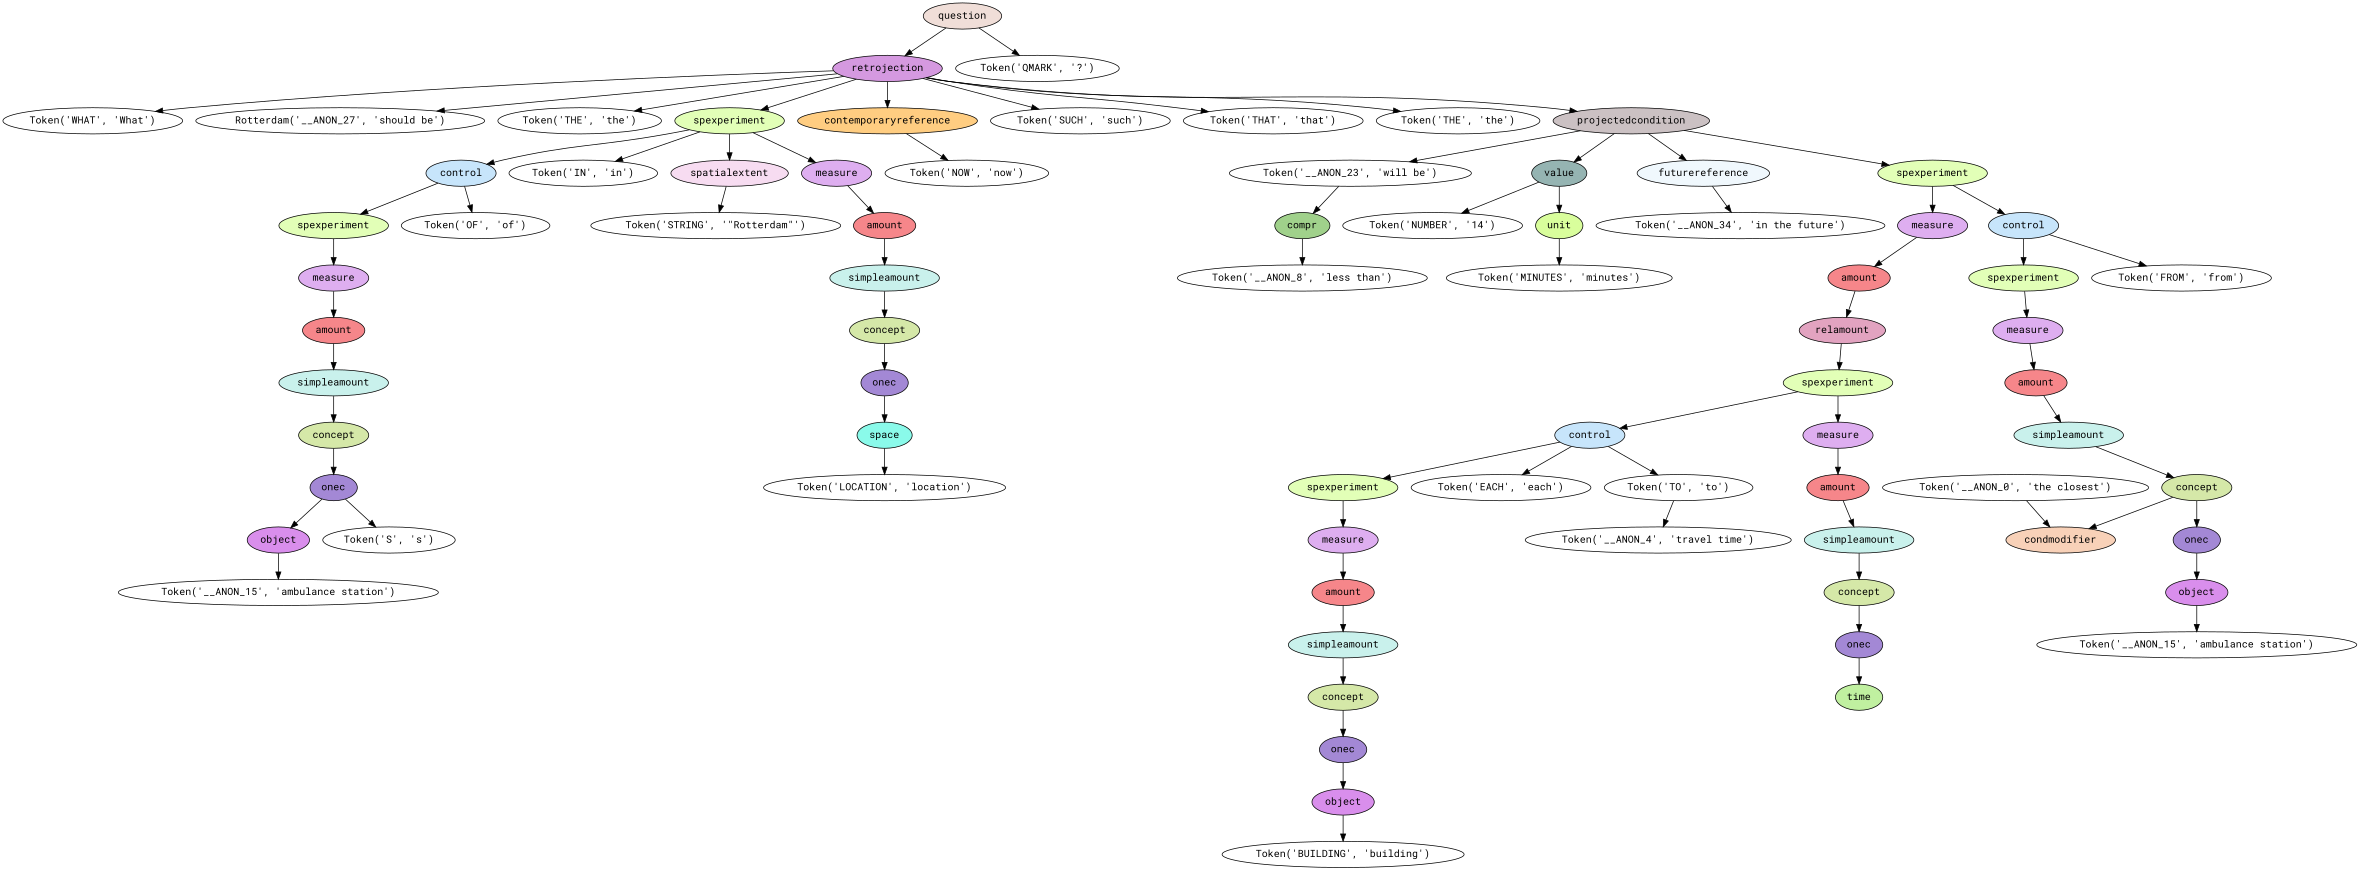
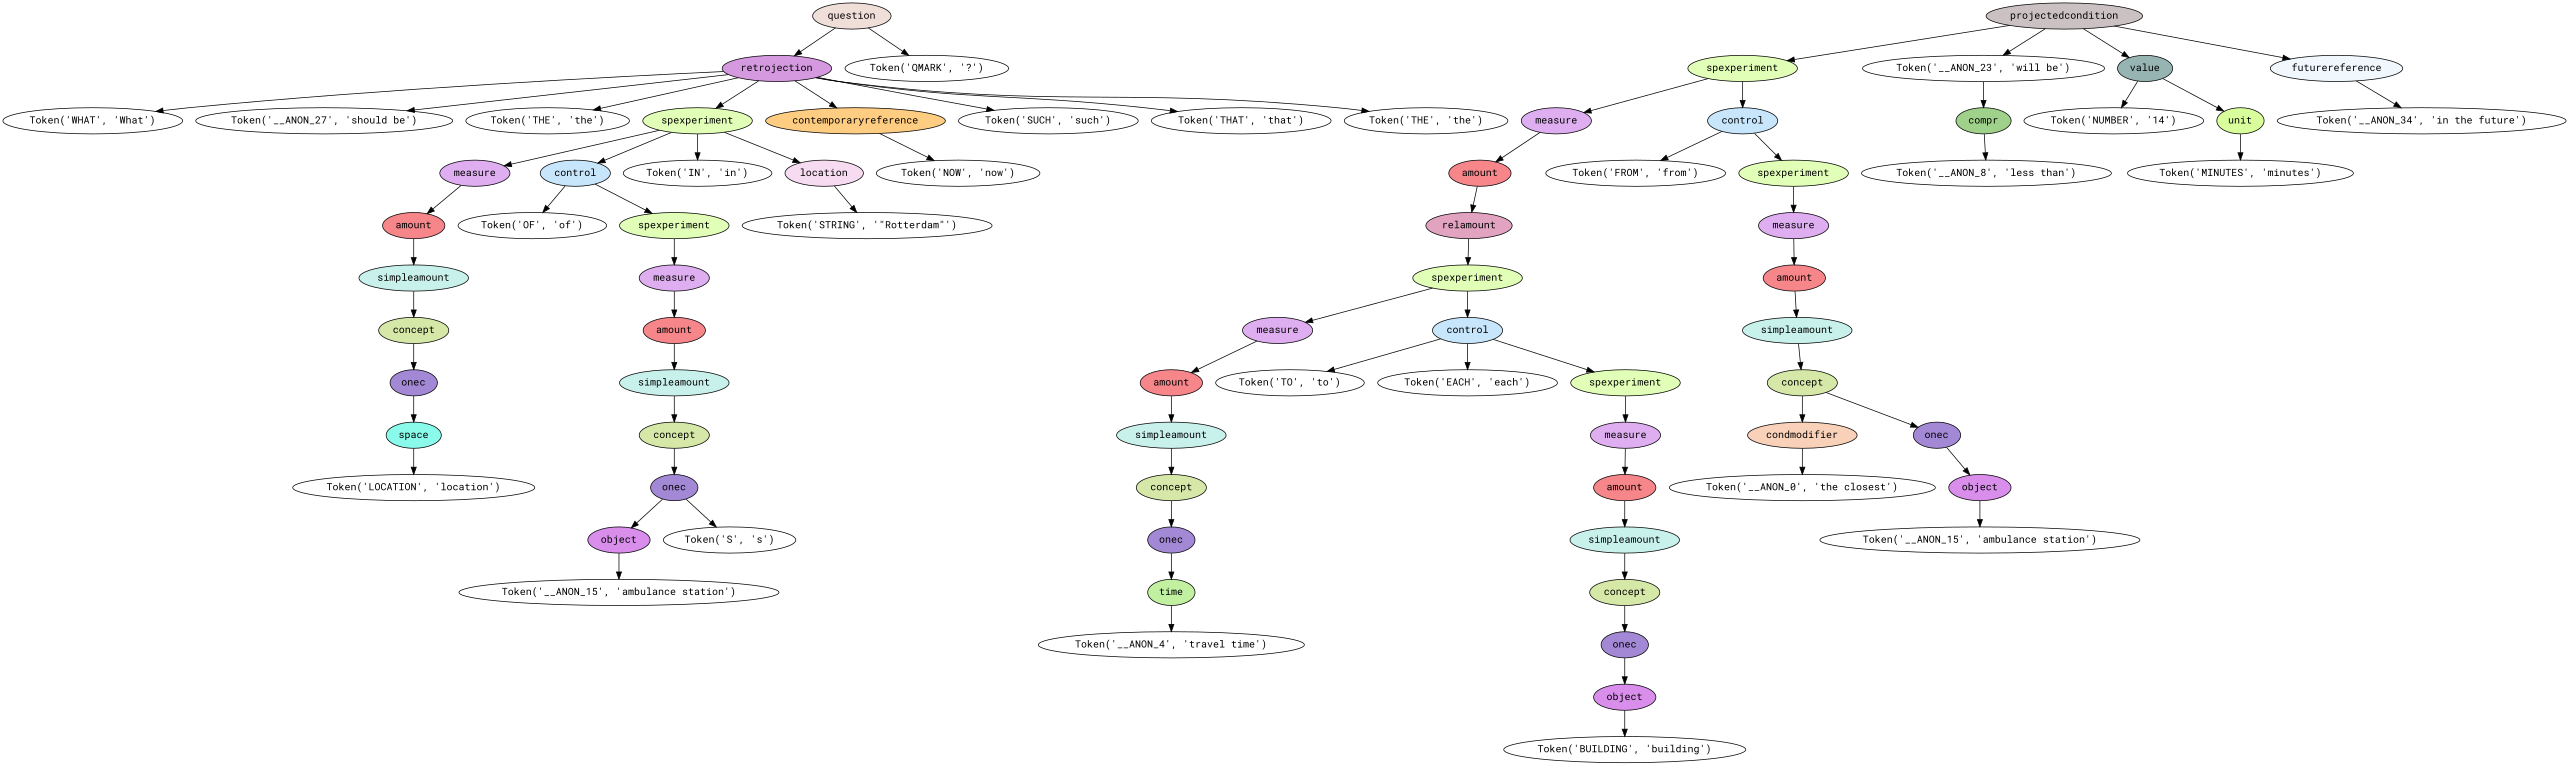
edge "retrojection" -> "projectedcondition": removed
node "Rotterdam('__ANON_27', 'should be')": label "Rotterdam('__ANON_27', 'should be')" -> "Token('__ANON_27', 'should be')"
node "spatialextent": label "spatialextent" -> "location"
edge "Token('TO', 'to')" -> "Token('__ANON_4', 'travel time')": now "time" -> "Token('__ANON_4', 'travel time')"
edge "Token('__ANON_0', 'the closest')" -> "condmodifier": reversed
